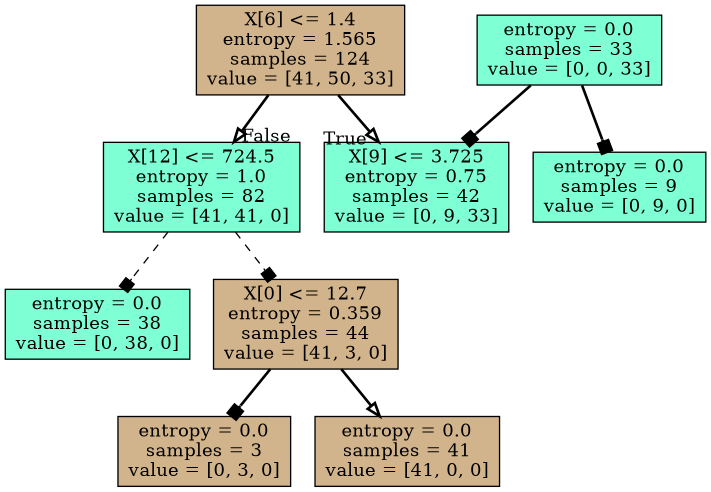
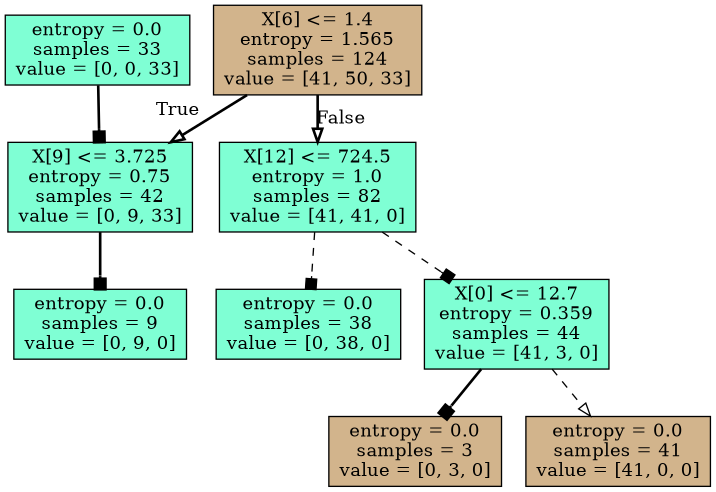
edge "entropy = 0.0 samples = 33 value = [0, 0, 33]" -> "entropy = 0.0 samples = 9 value = [0, 9, 0]": now "X[9] <= 3.725 entropy = 0.75 samples = 42 value = [0, 9, 33]" -> "entropy = 0.0 samples = 9 value = [0, 9, 0]"
node "X[0] <= 12.7 entropy = 0.359 samples = 44 value = [41, 3, 0]": fillcolor tan -> aquamarine
edge "X[0] <= 12.7 entropy = 0.359 samples = 44 value = [41, 3, 0]" -> "entropy = 0.0 samples = 41 value = [41, 0, 0]": style bold -> dashed
